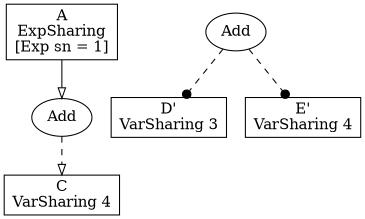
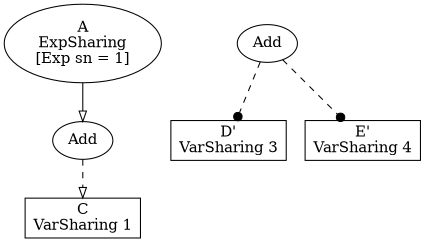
node "A ExpSharing [Exp sn = 1]": shape box -> ellipse
node "C VarSharing 4": label "C VarSharing 4" -> "C VarSharing 1"
